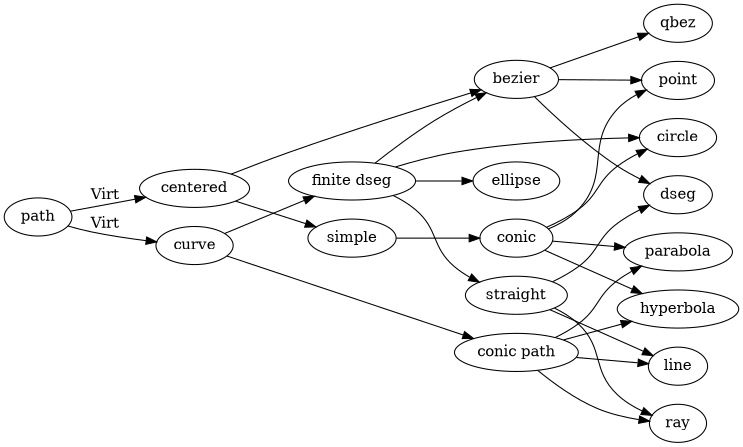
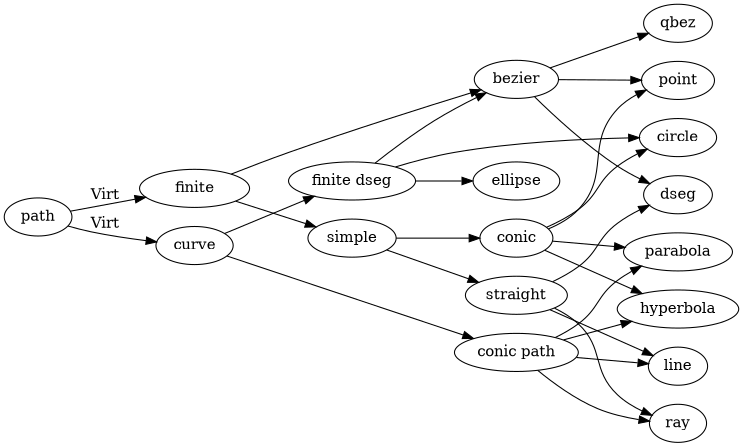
node "centered": label "centered" -> "finite"
edge "finite dseg" -> "straight": now "simple" -> "straight"
